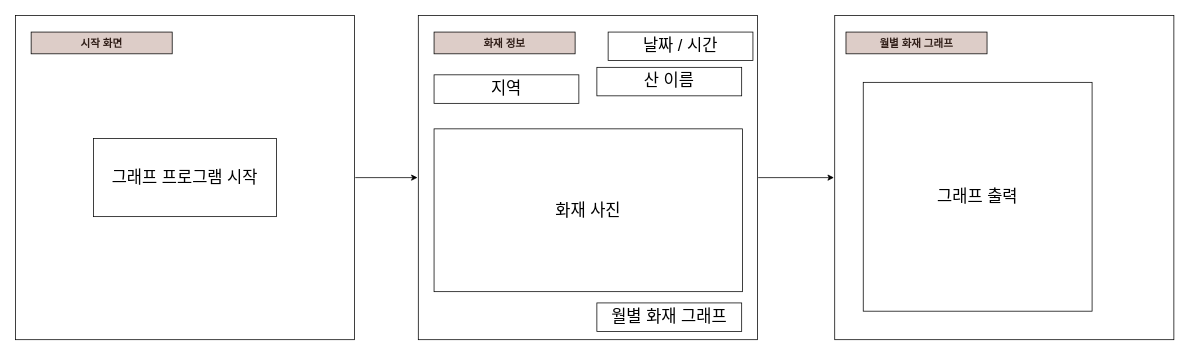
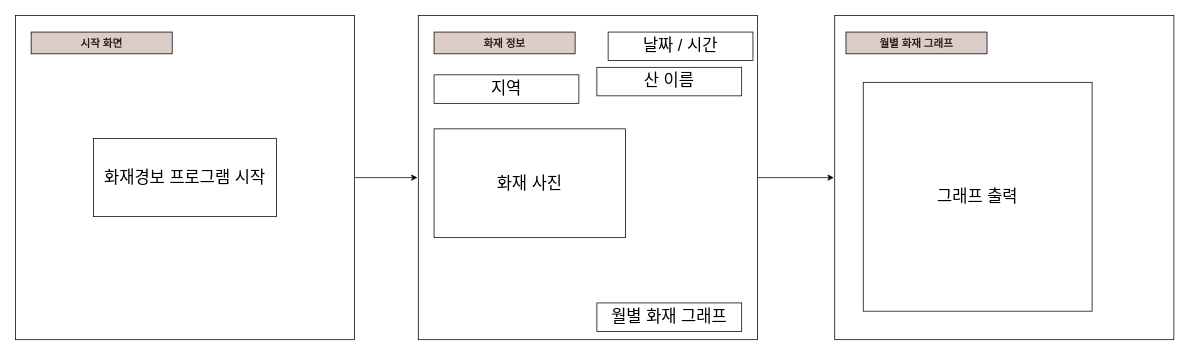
node "그래프 프로그램 시작": label "그래프 프로그램 시작" -> "화재경보 프로그램 시작"
node "화재 사진": size 308x163 -> 191x109
